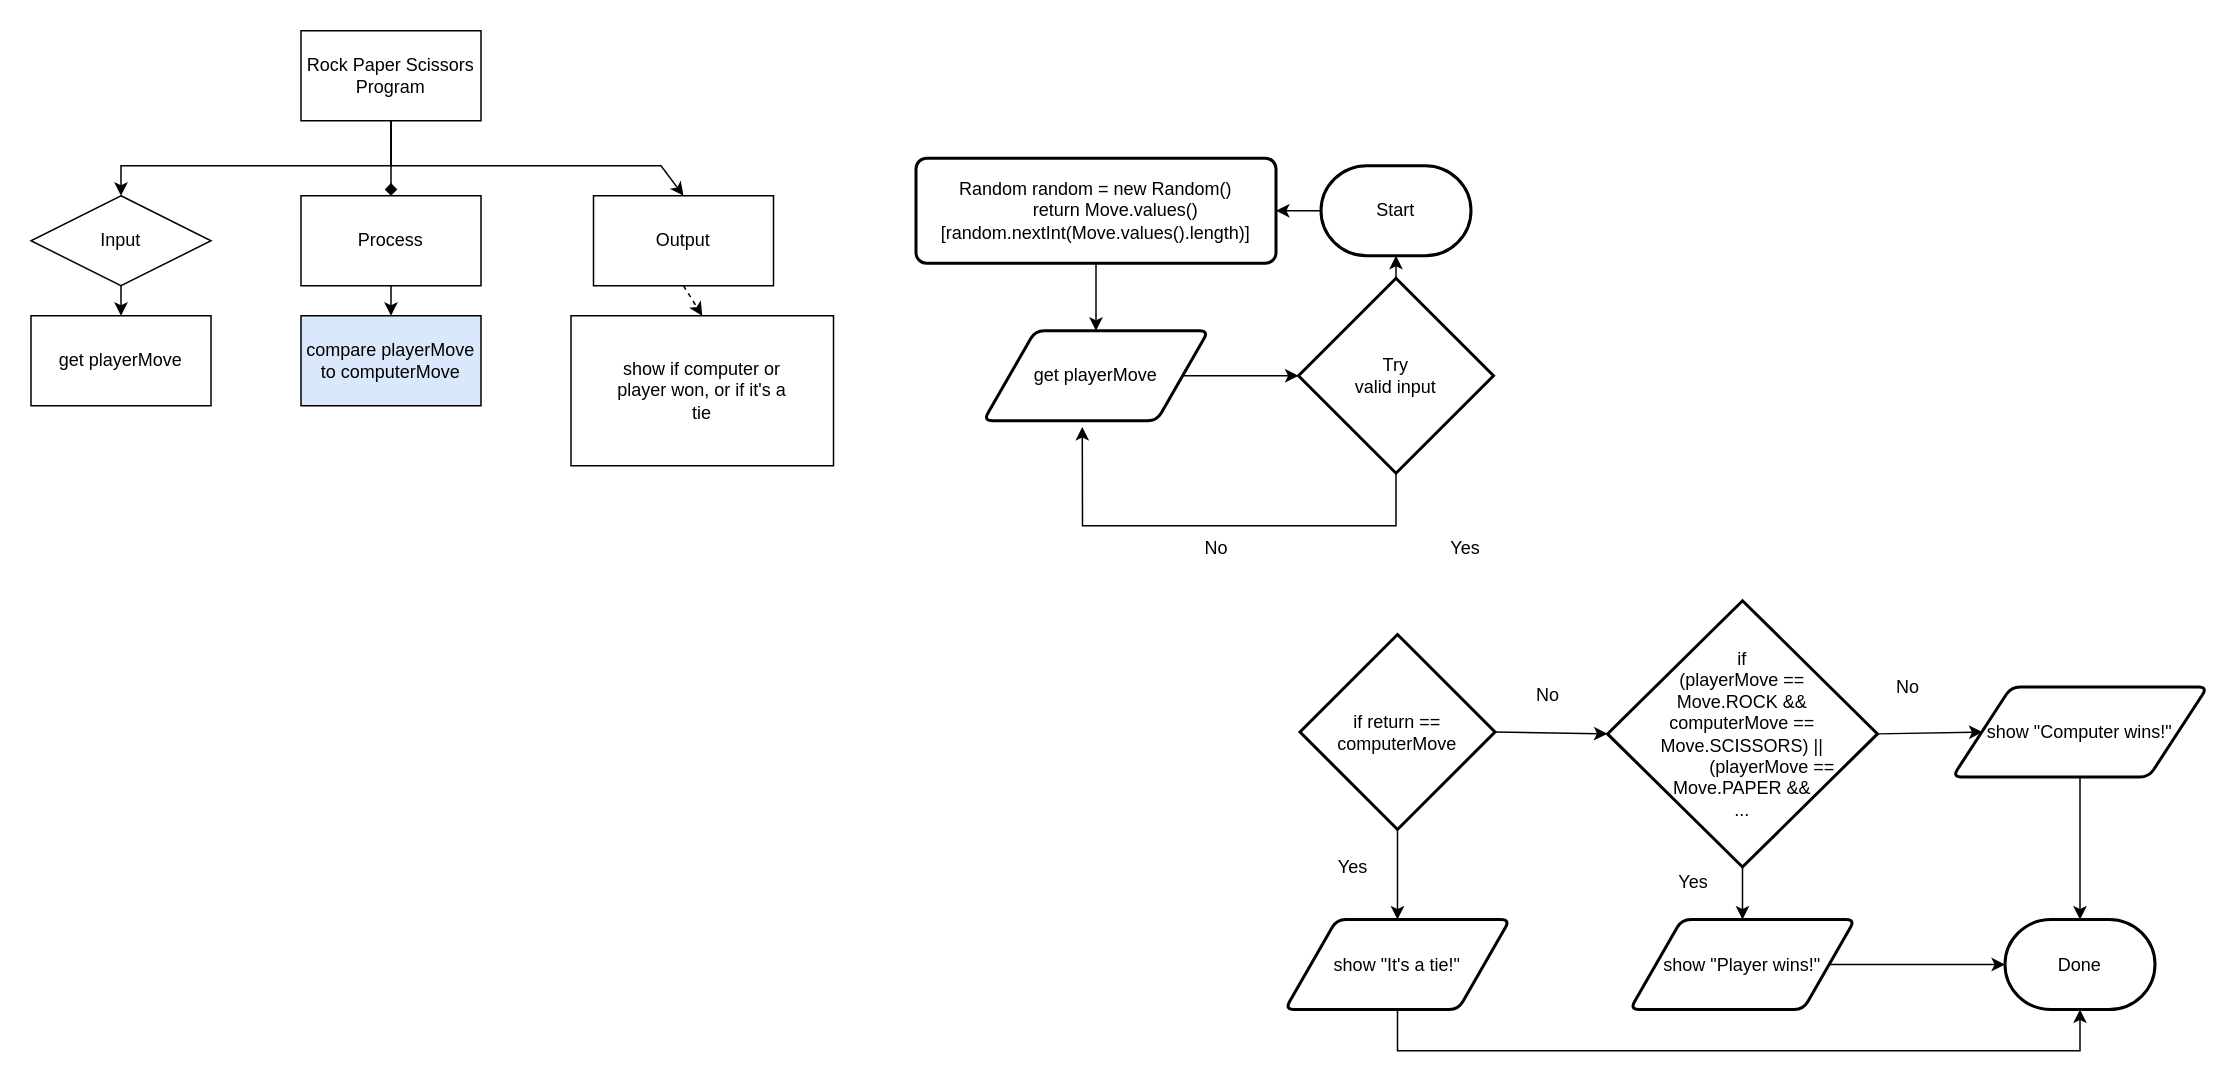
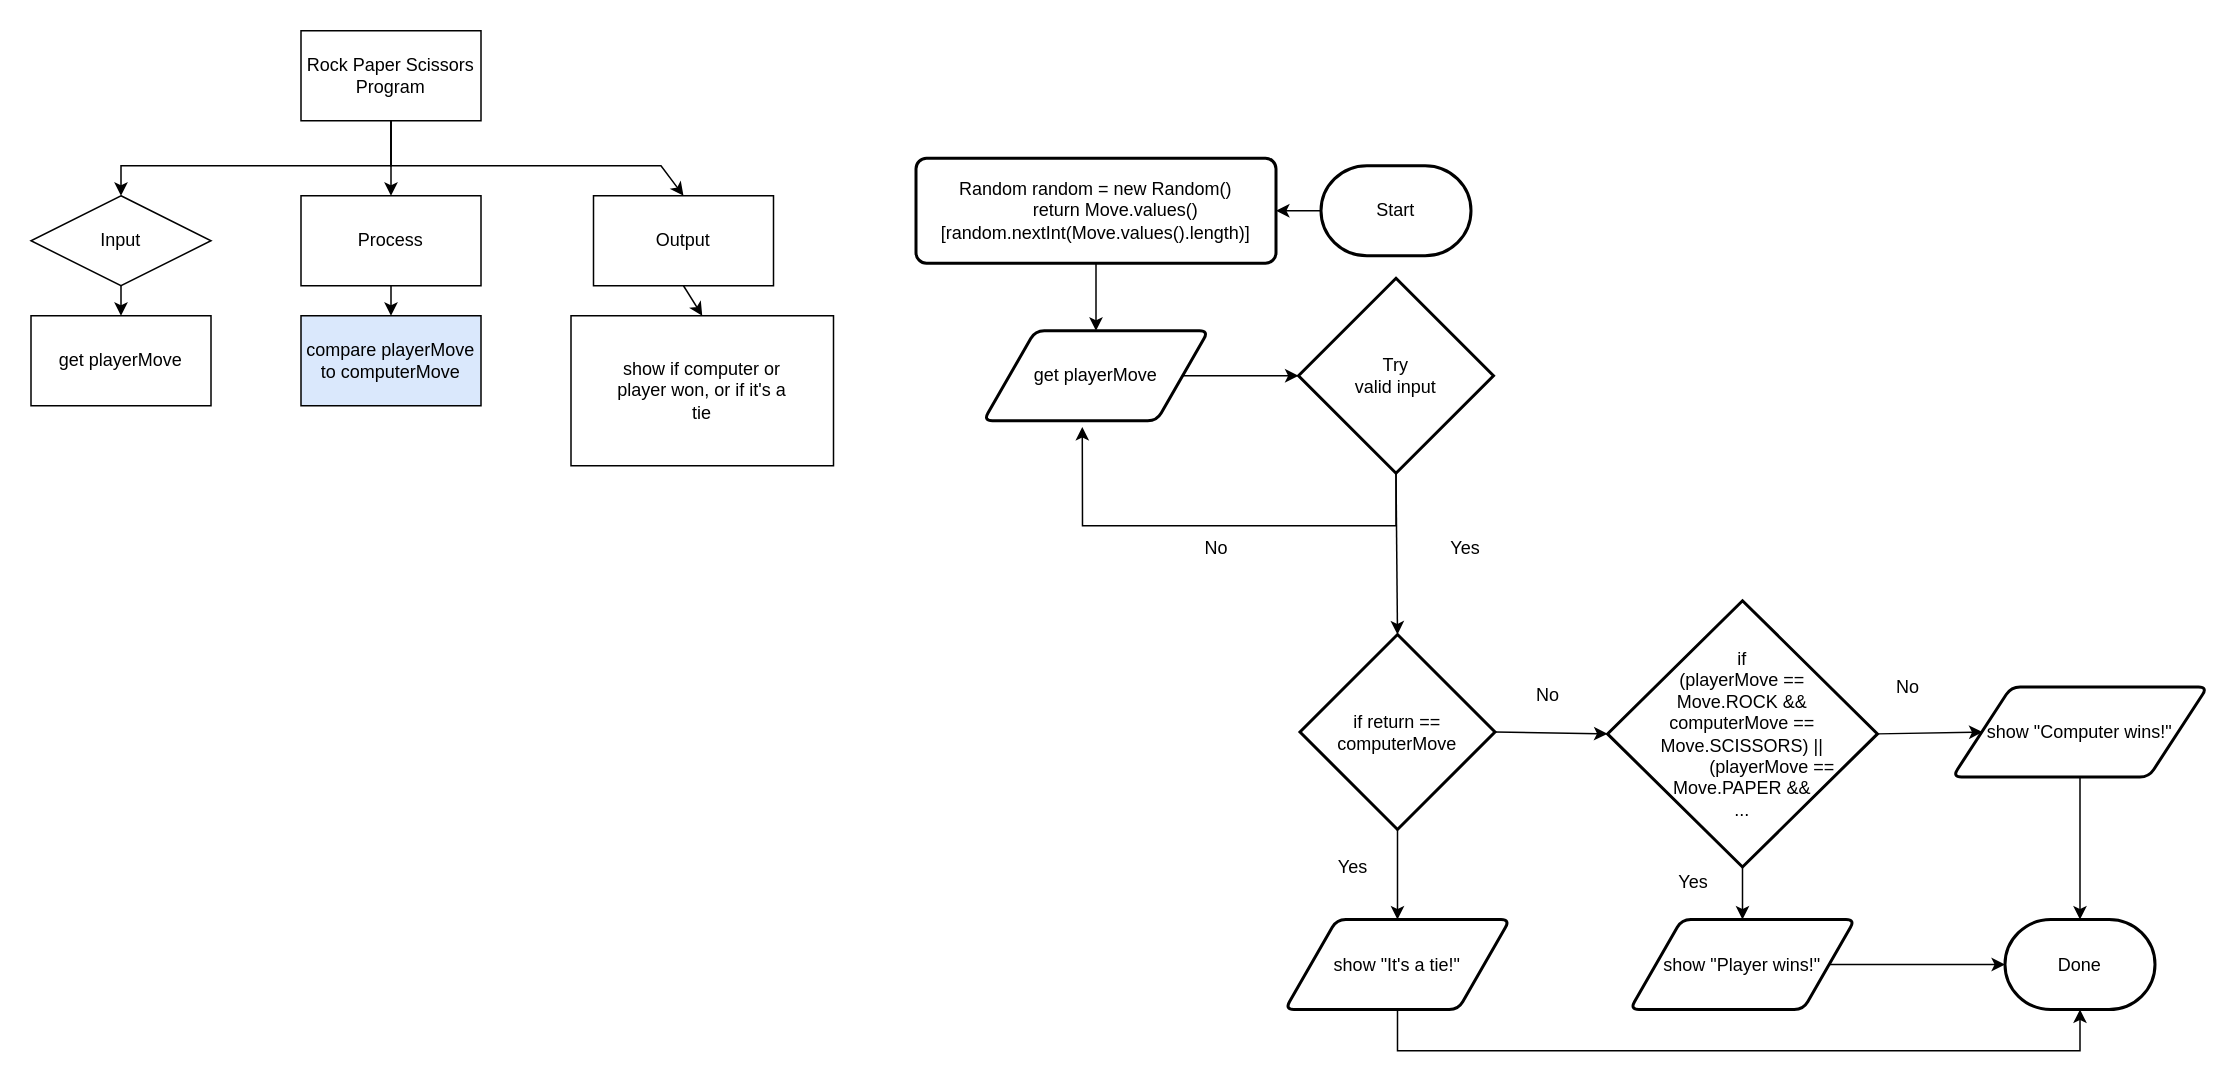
edge "Rock Paper Scissors Program" -> "Process": arrowhead diamond -> classic
edge "Try valid input" -> "Start": now "Try valid input" -> "if return == computerMove"
edge "Output" -> "show if computer or player won, or if it's a tie": style dashed -> solid
